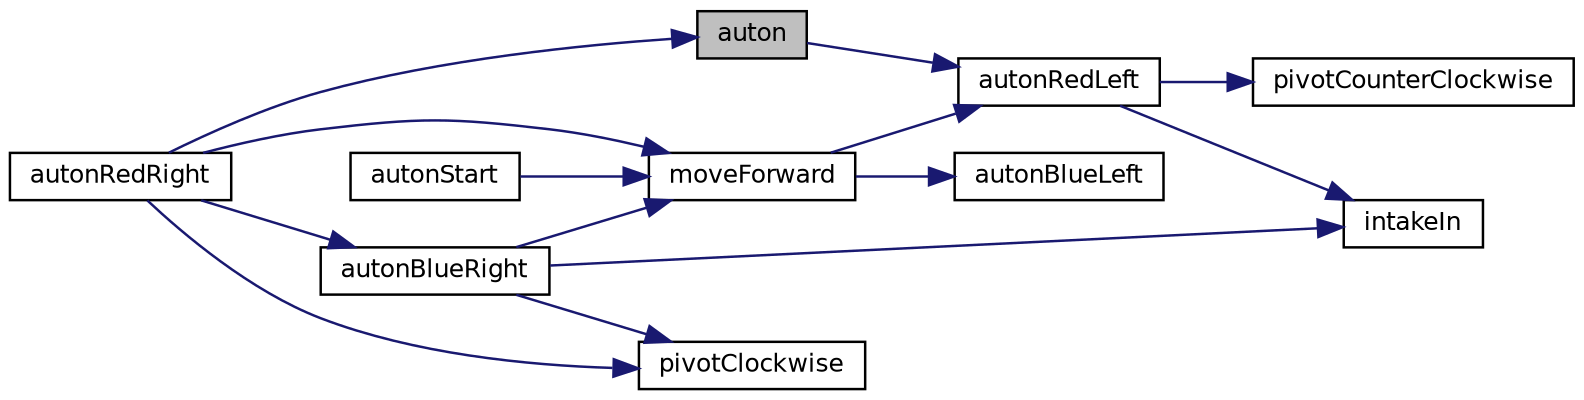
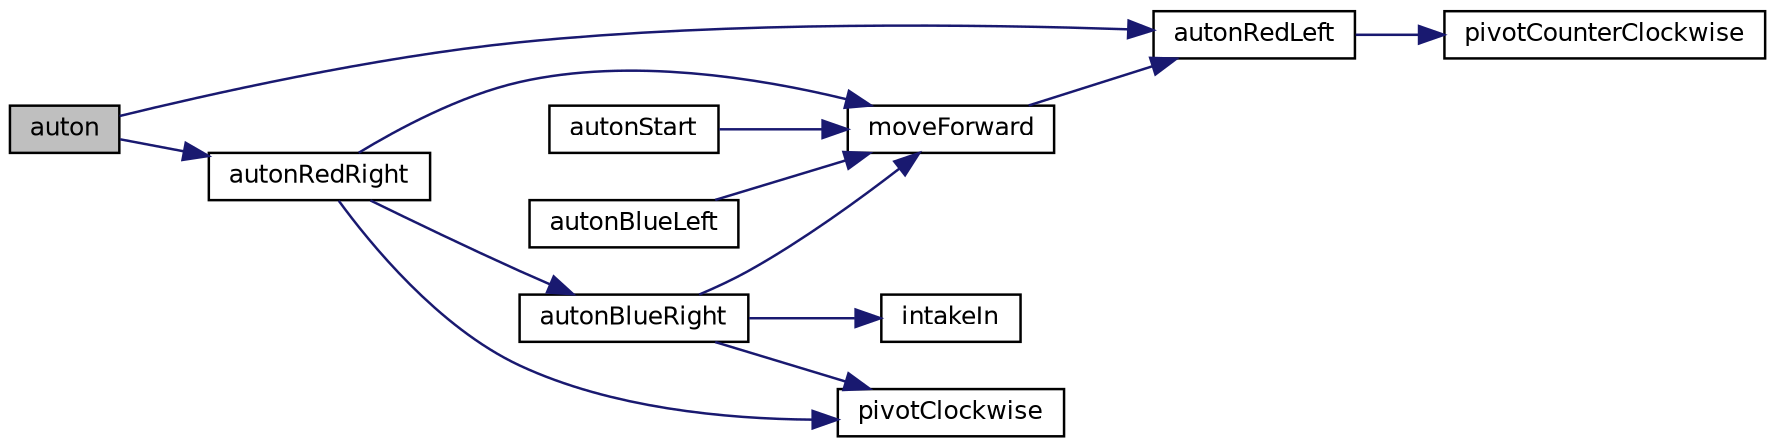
edge "autonRedRight" -> "auton": reversed
edge "autonRedLeft" -> "intakeIn": removed
edge "moveForward" -> "autonBlueLeft": reversed
